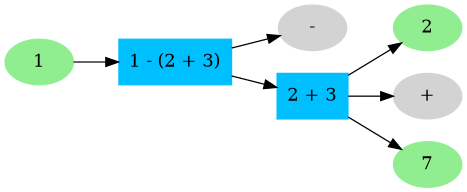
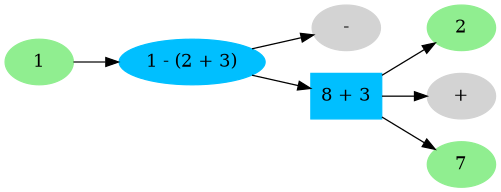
node "1 - (2 + 3)": shape box -> ellipse
node "2 + 3": label "2 + 3" -> "8 + 3"
